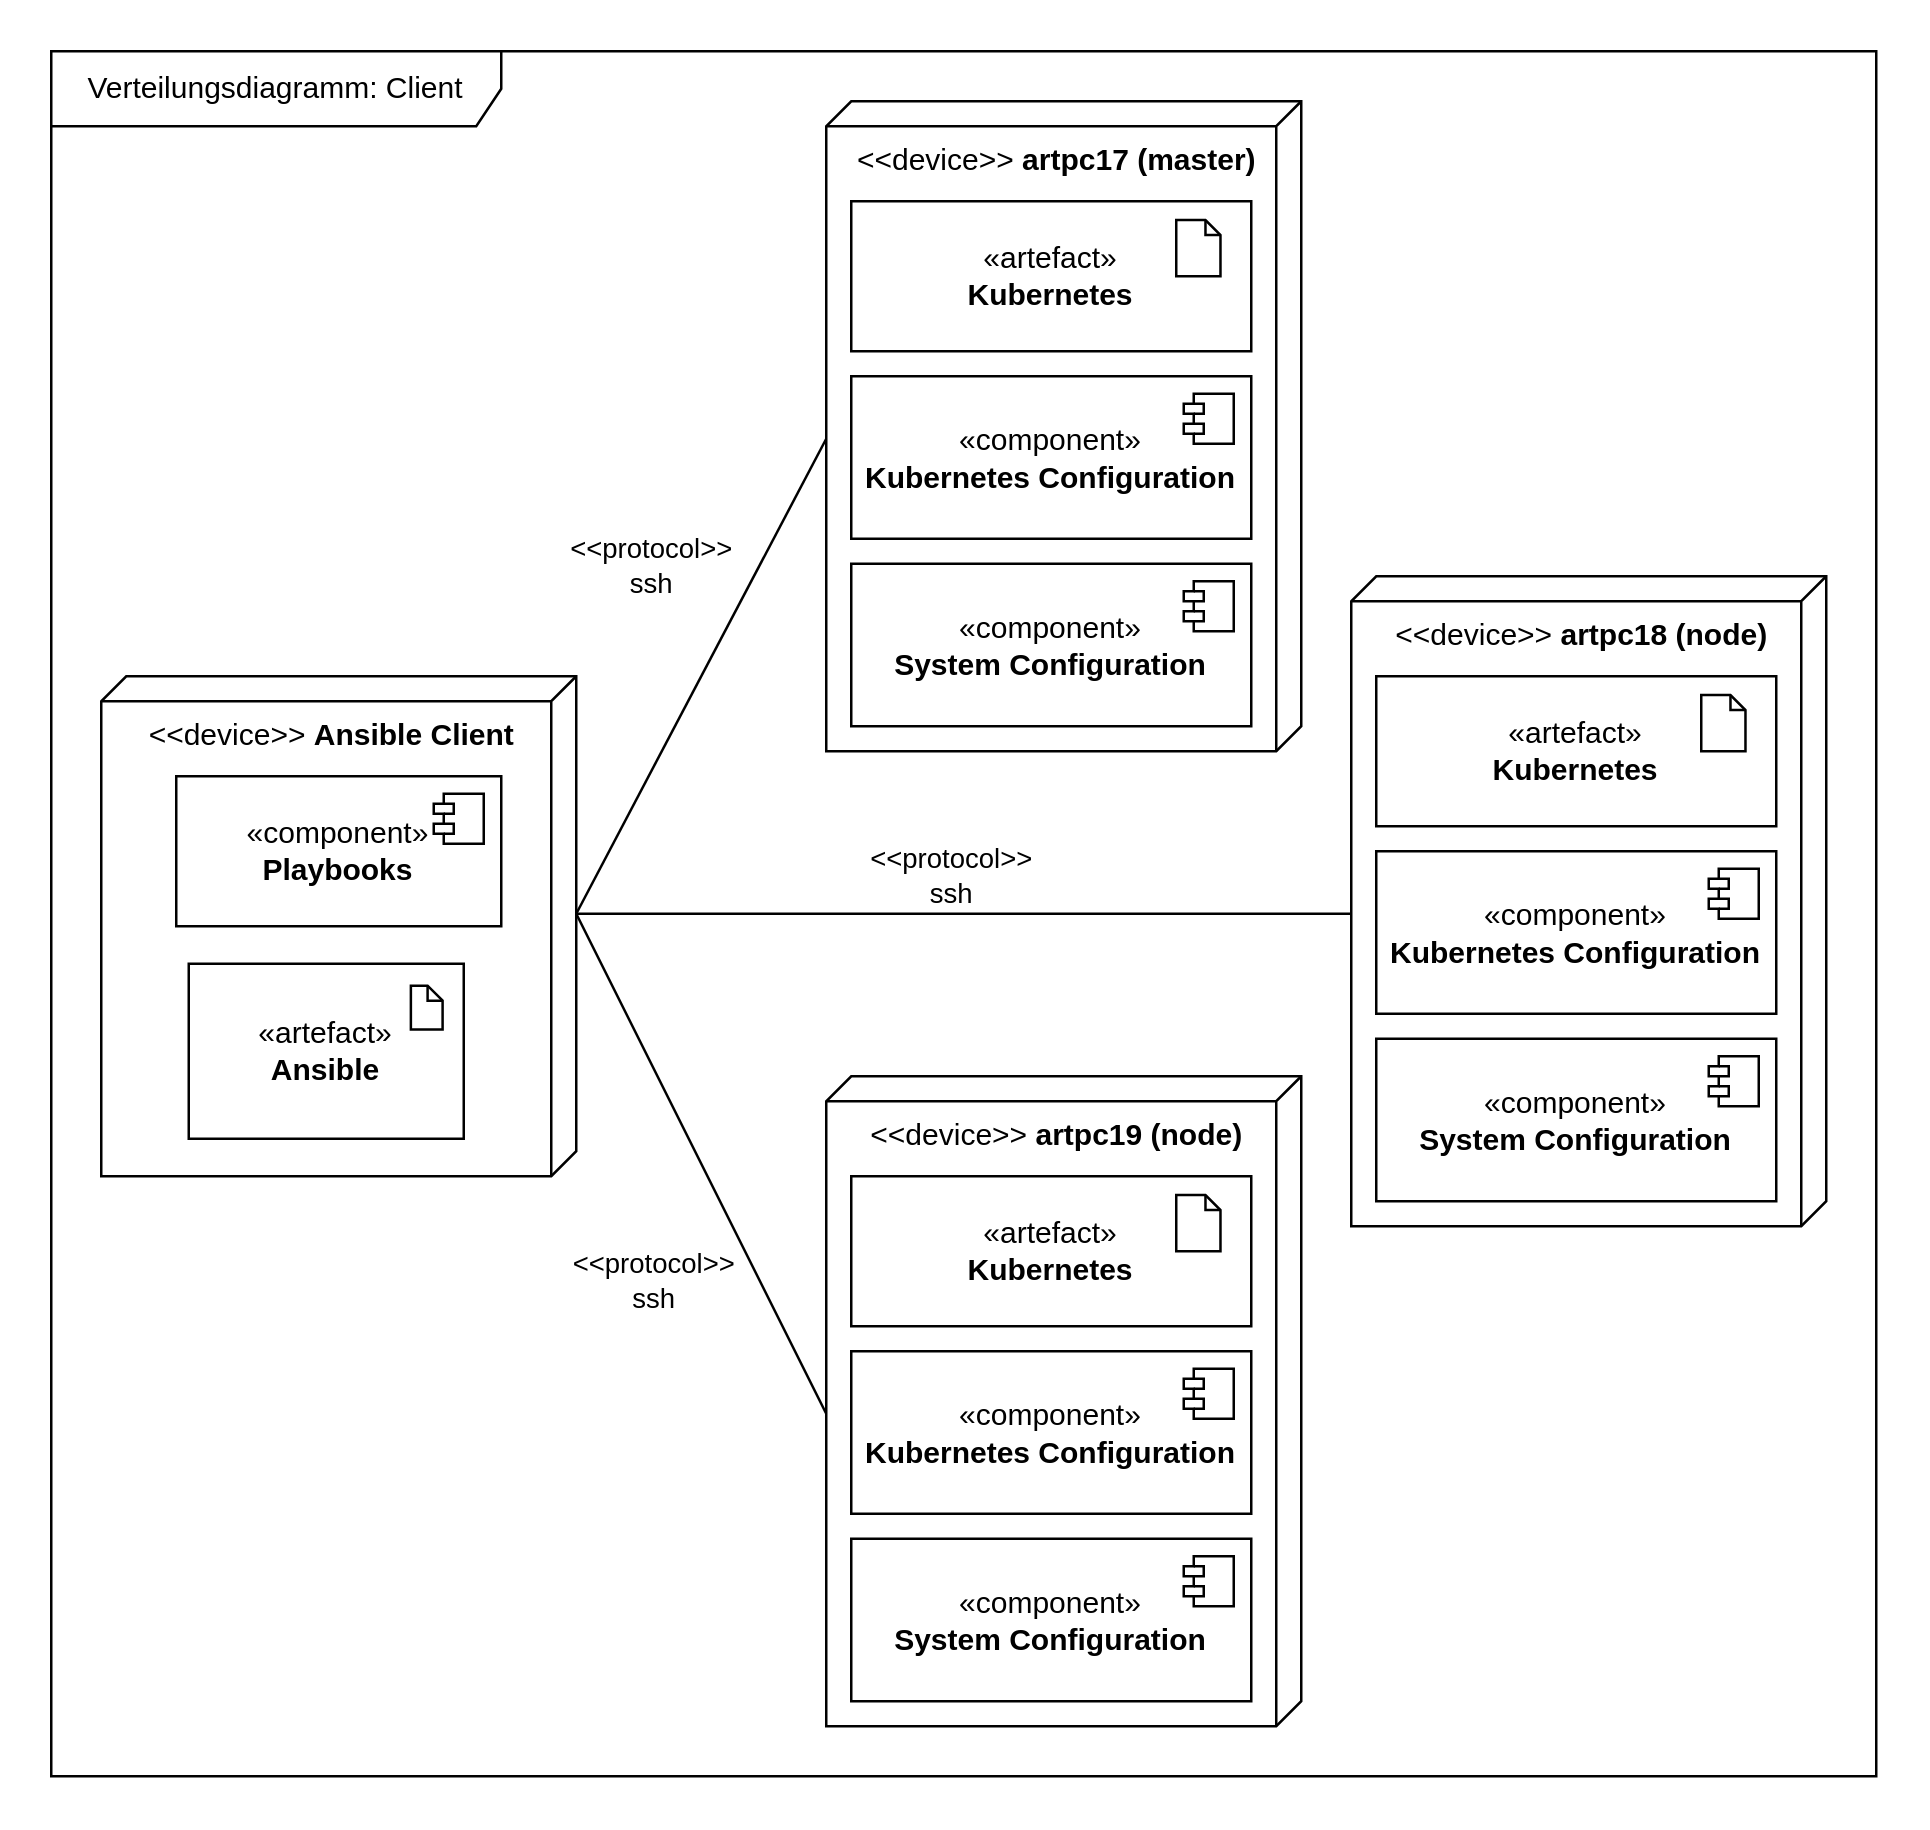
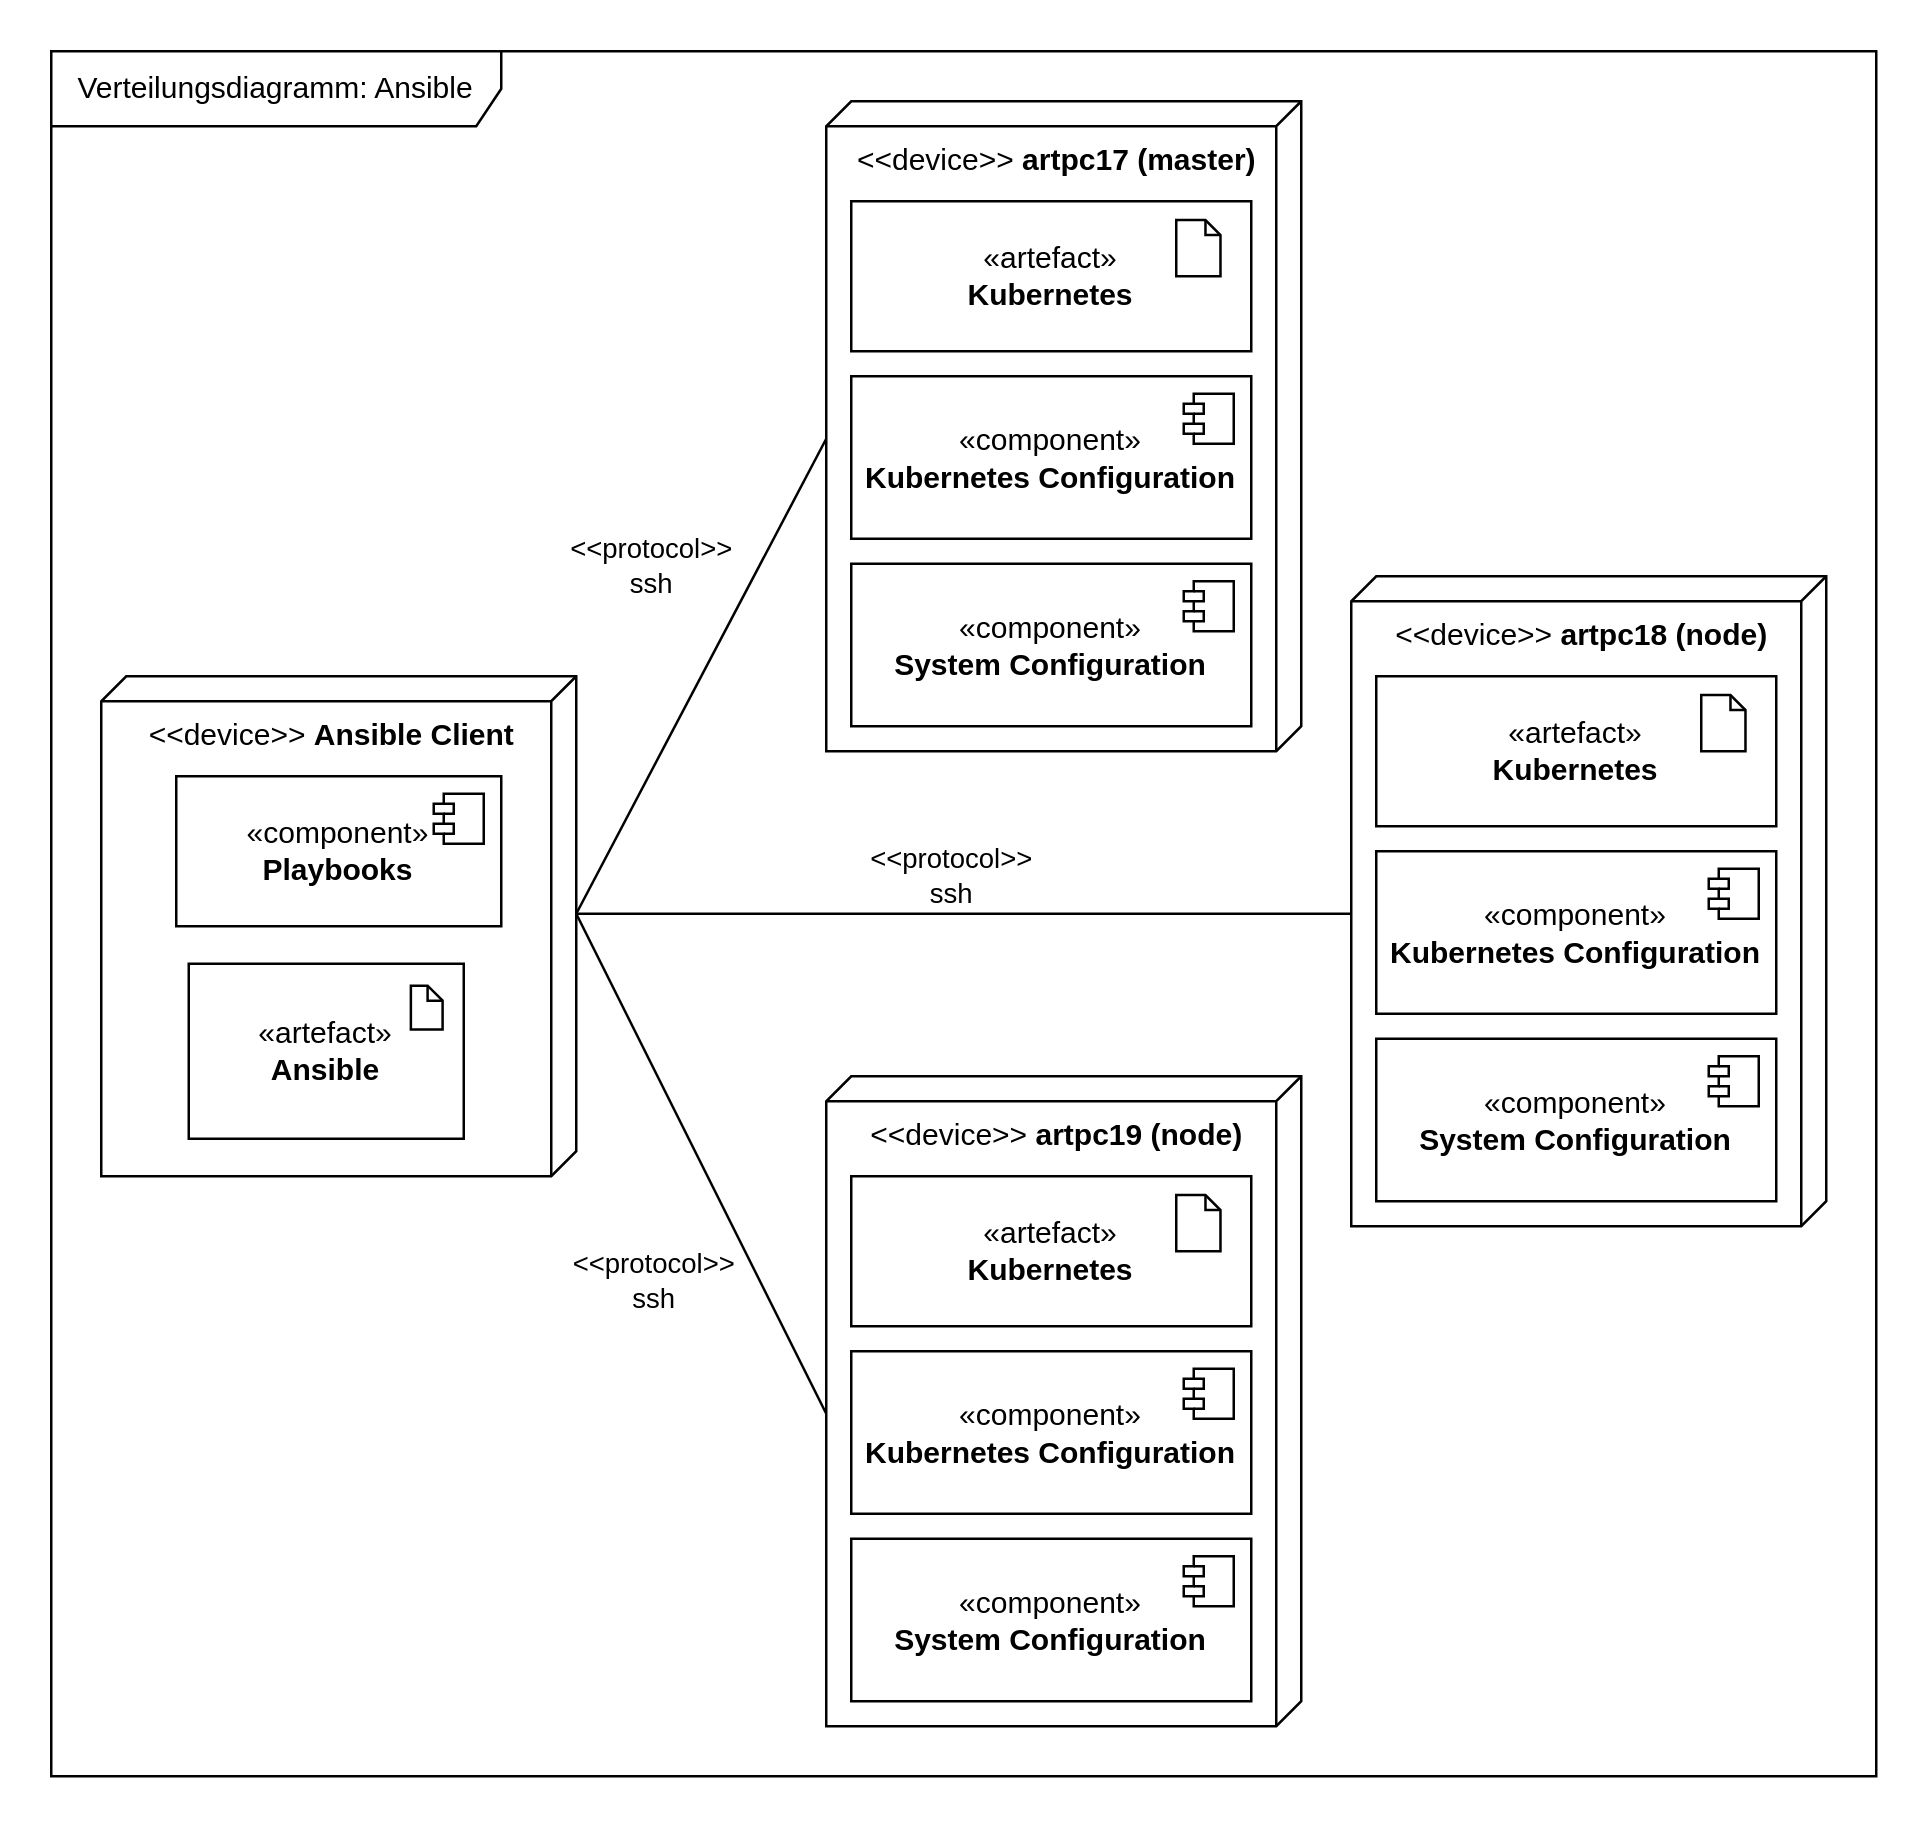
node "Verteilungsdiagramm: Client": label "Verteilungsdiagramm: Client" -> "Verteilungsdiagramm: Ansible"
